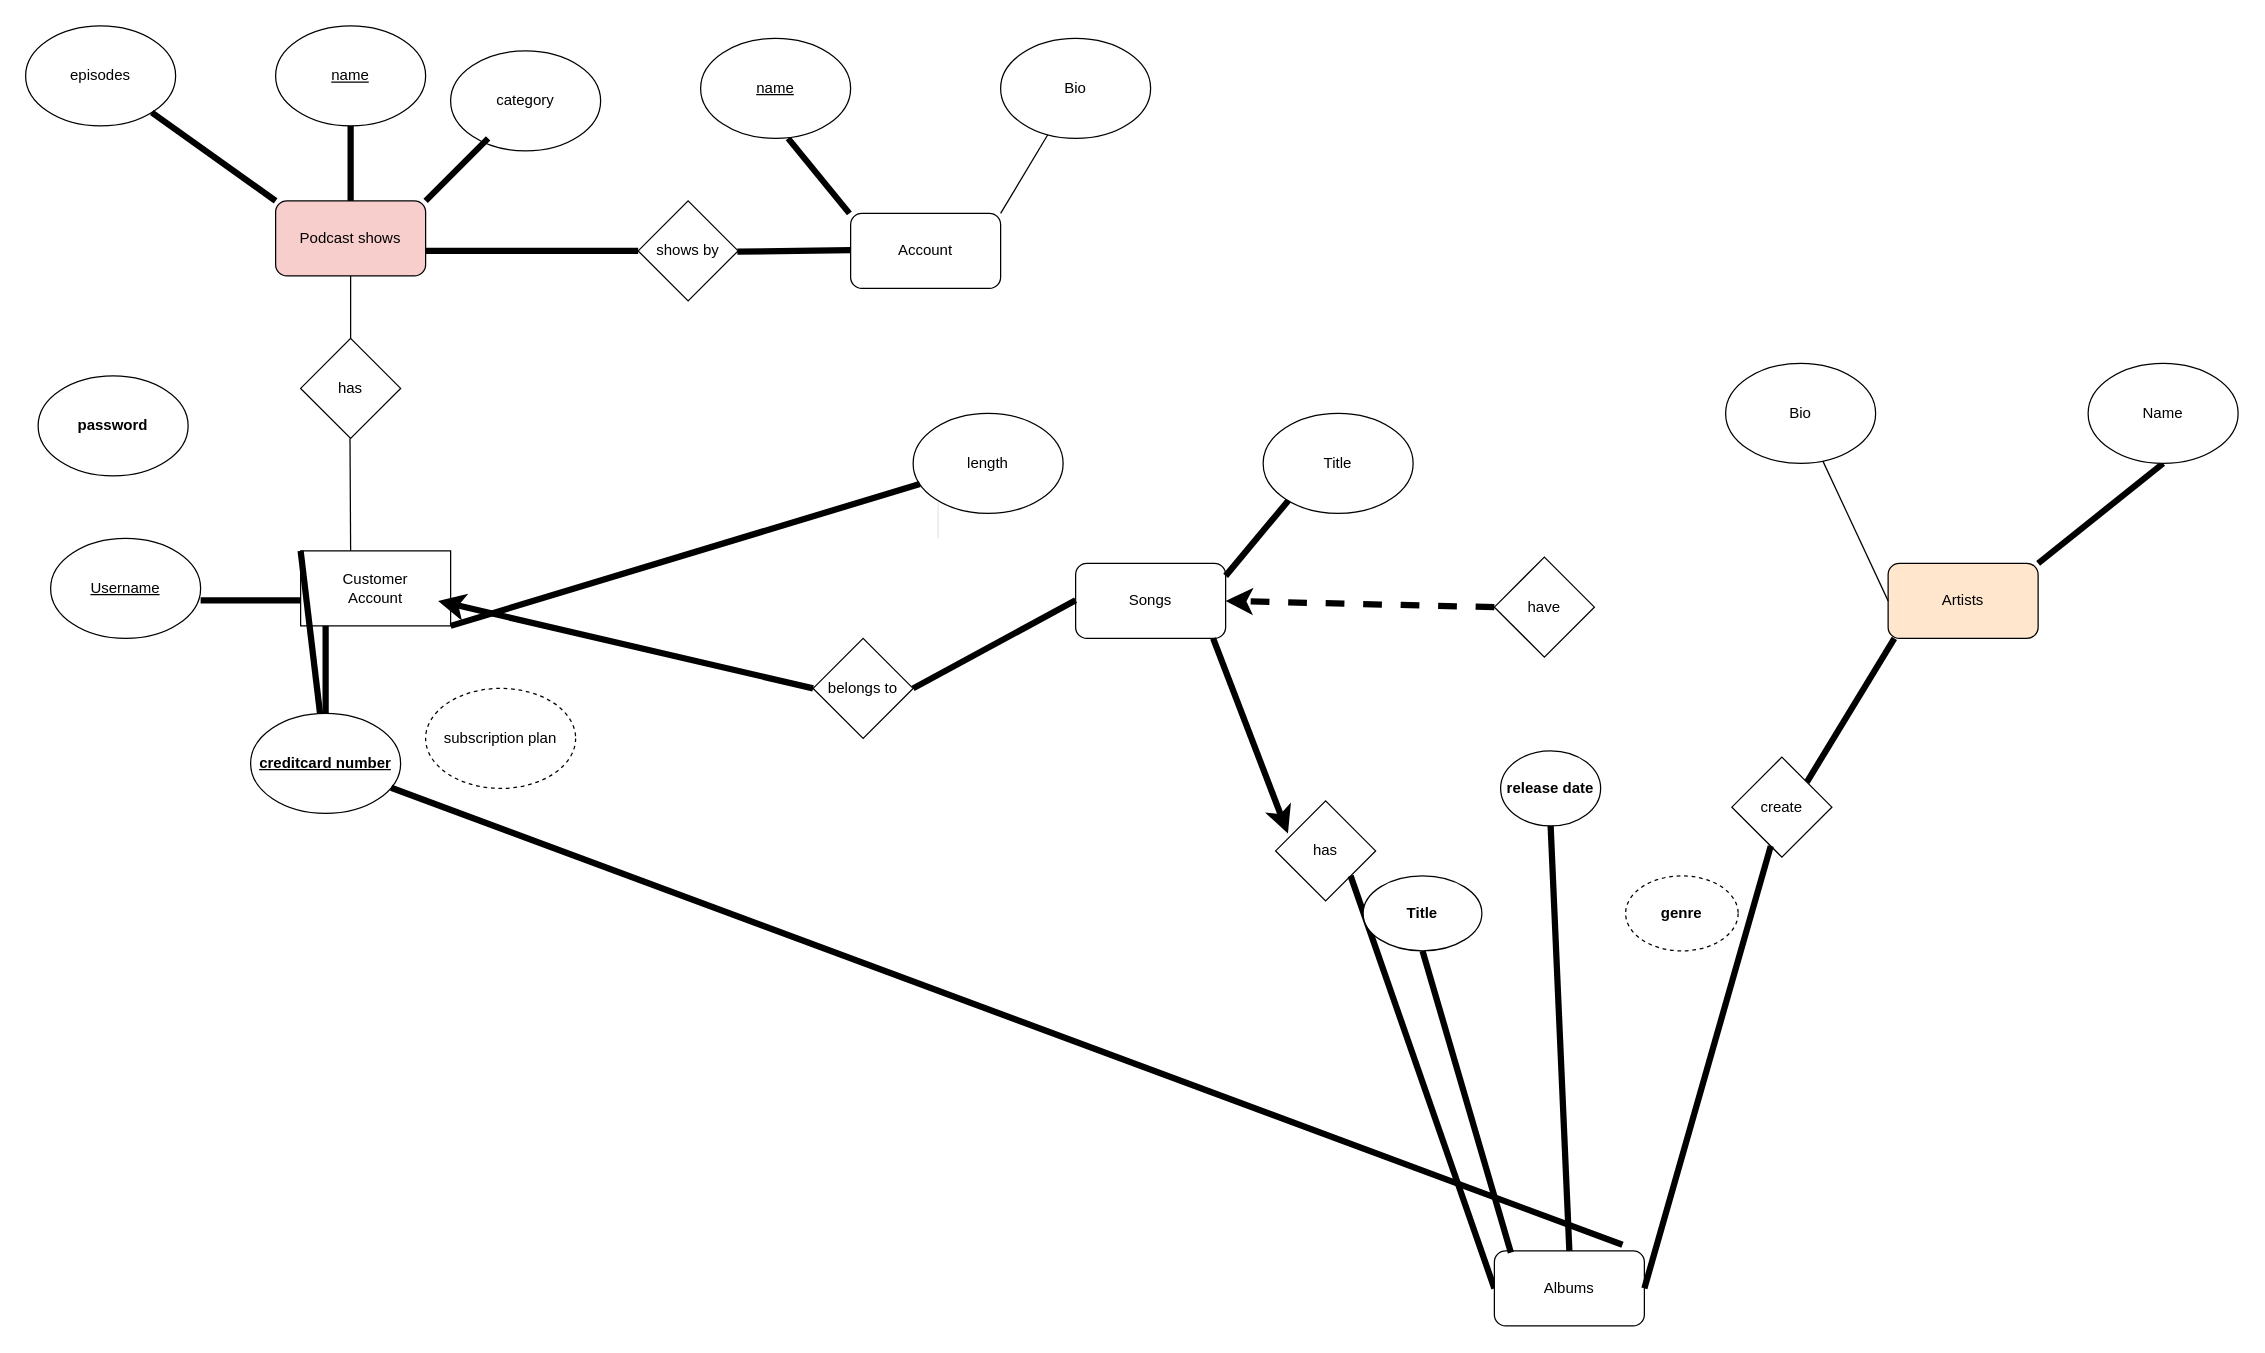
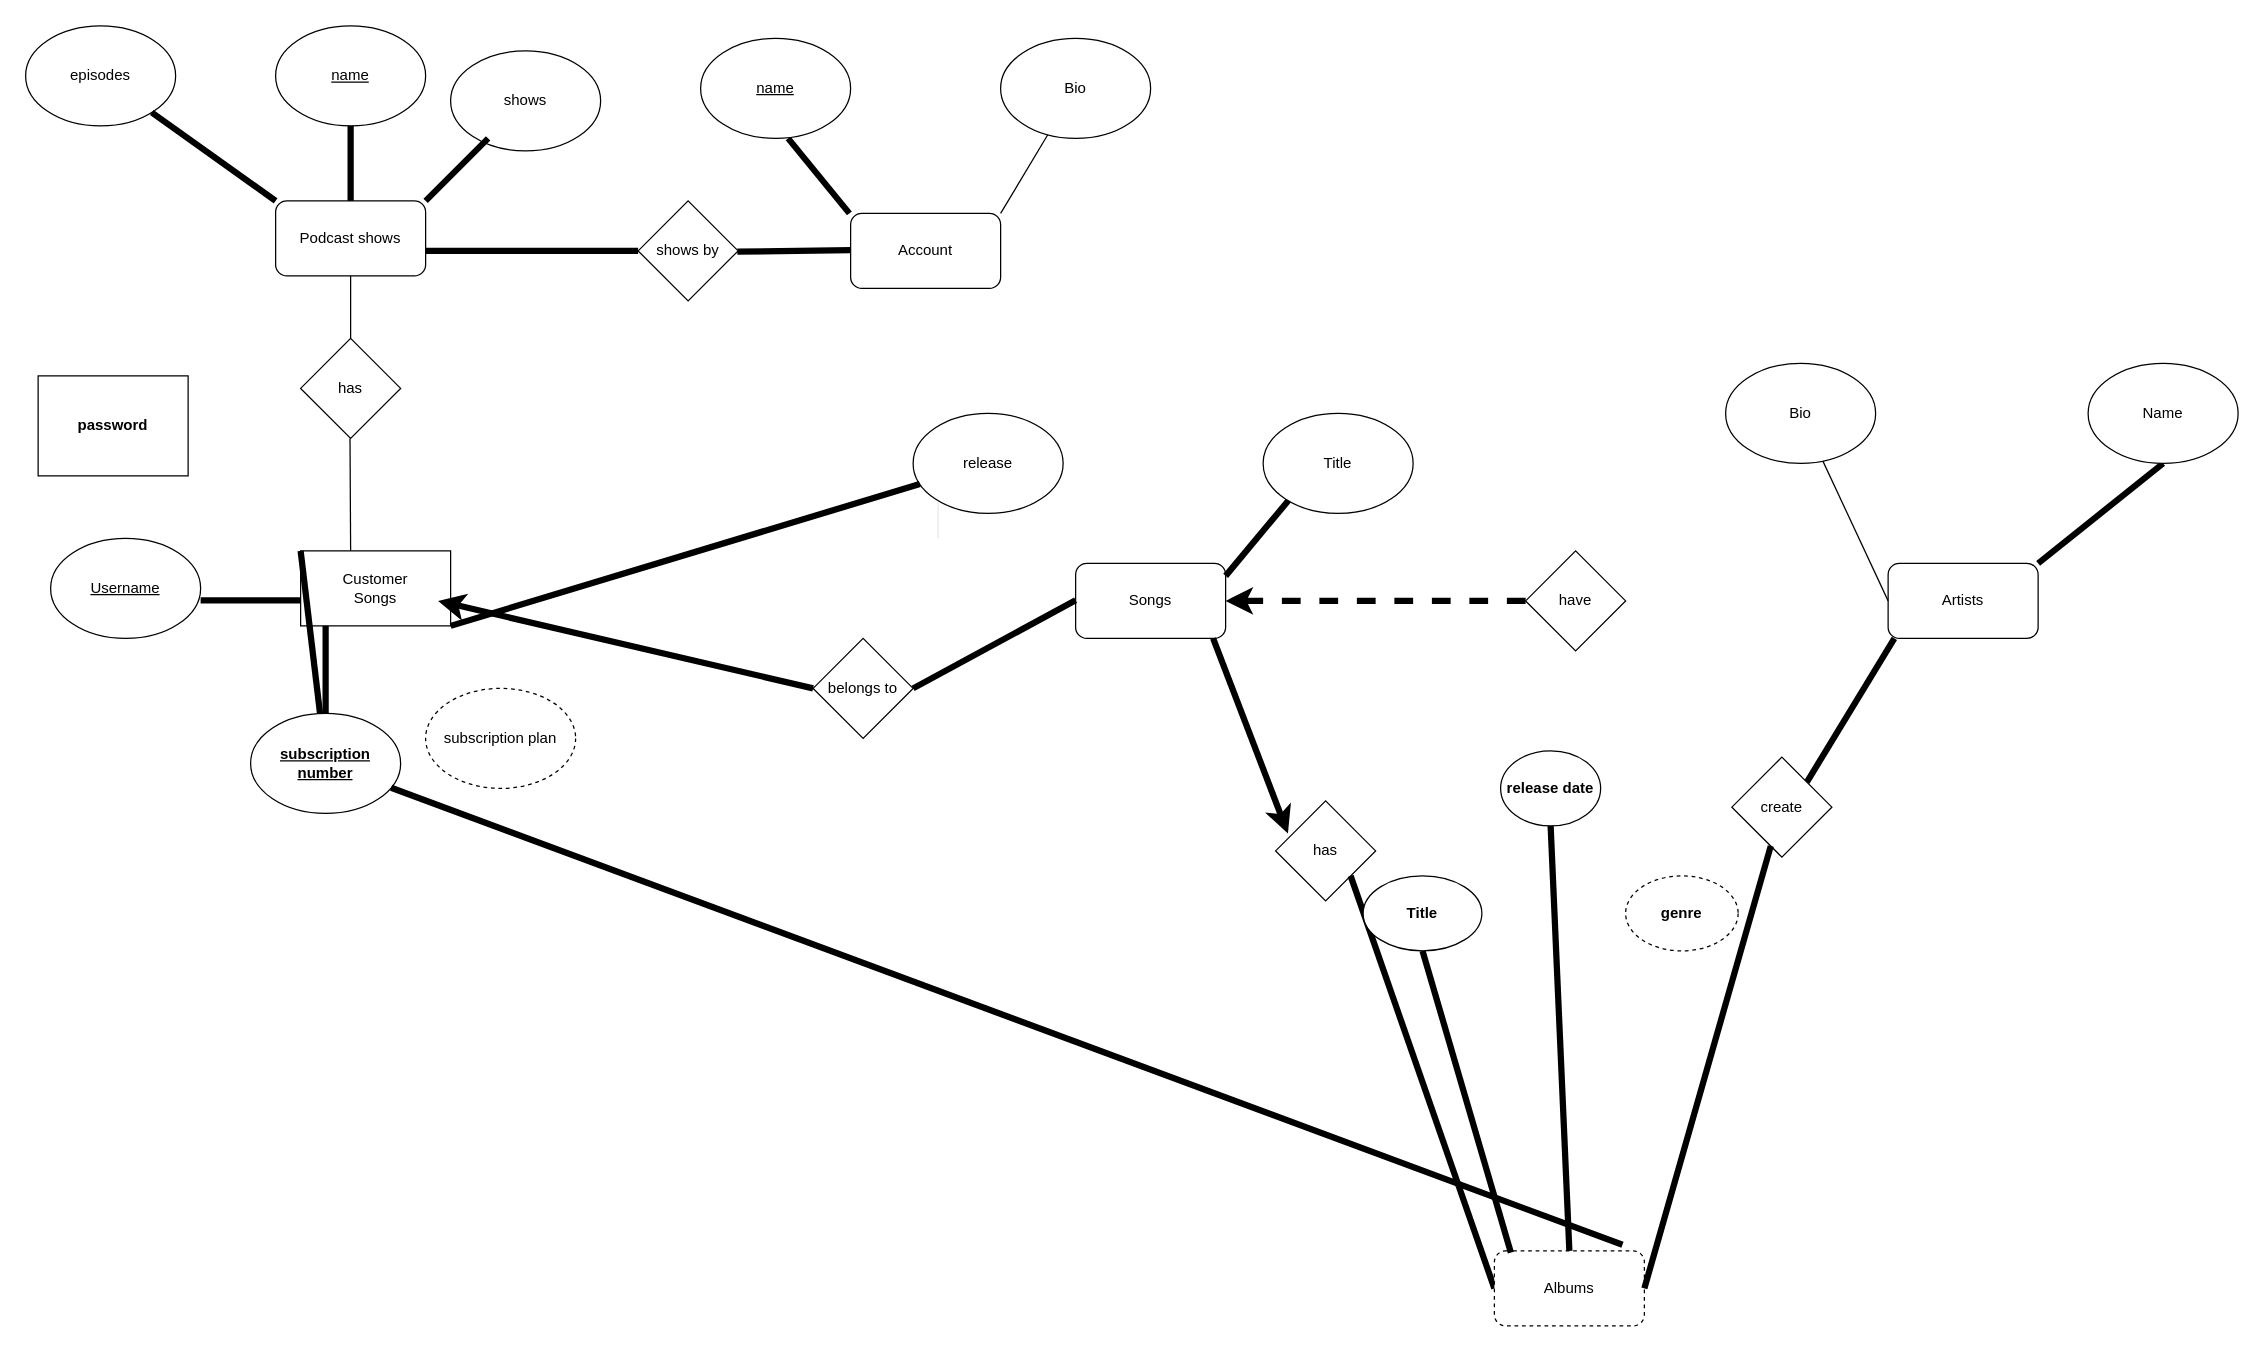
node "category": label "category" -> "shows"
node "Podcast shows": fillcolor #f8cecc -> #ffffff
node "password": shape ellipse -> rectangle
node "length": label "length" -> "release"
node "Customer Account": label "Customer Account" -> "Customer Songs"
node "Artists": fillcolor #ffe6cc -> #ffffff
node "have": moved (1544, 607) -> (1576, 601)
node "creditcard number": label "creditcard number" -> "subscription number"
node "Albums": style solid -> dashed
